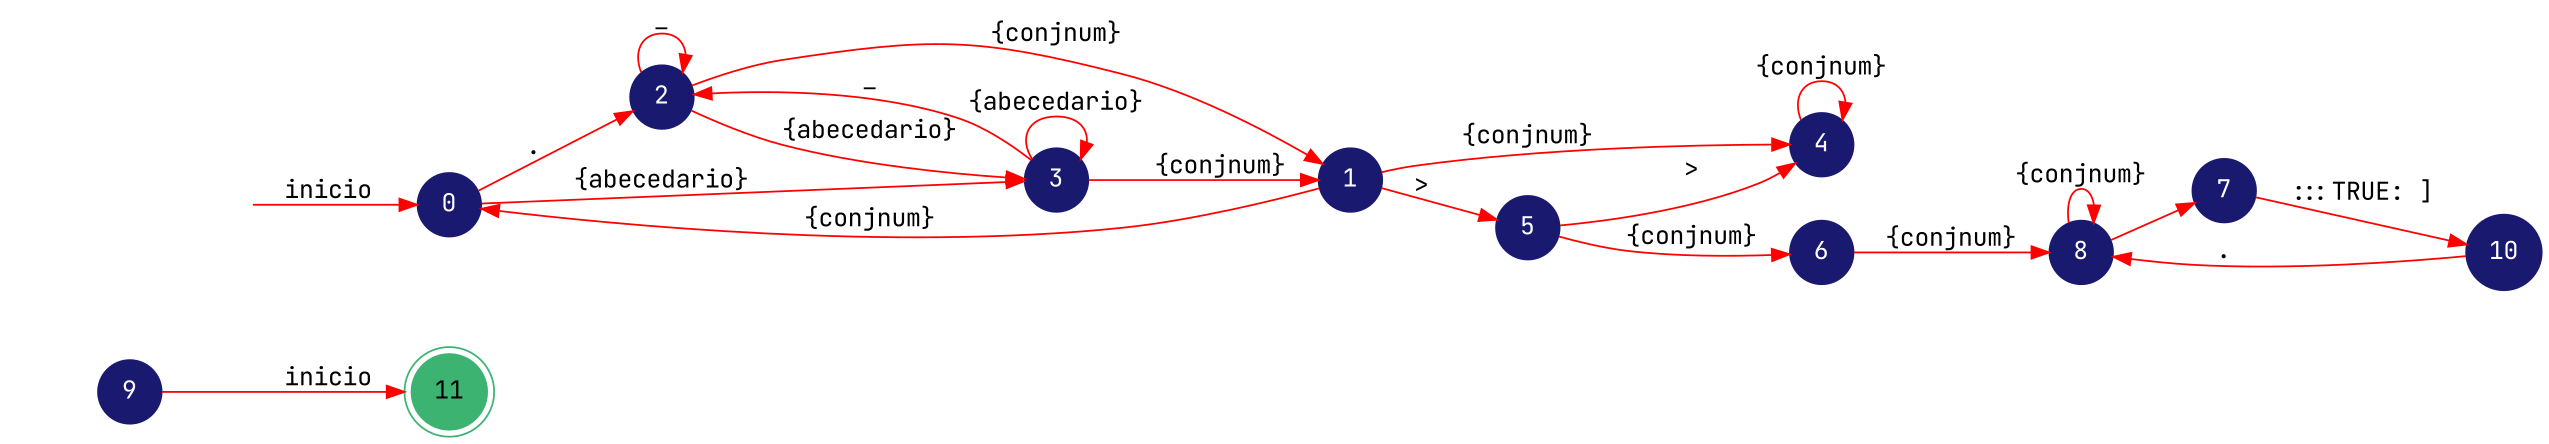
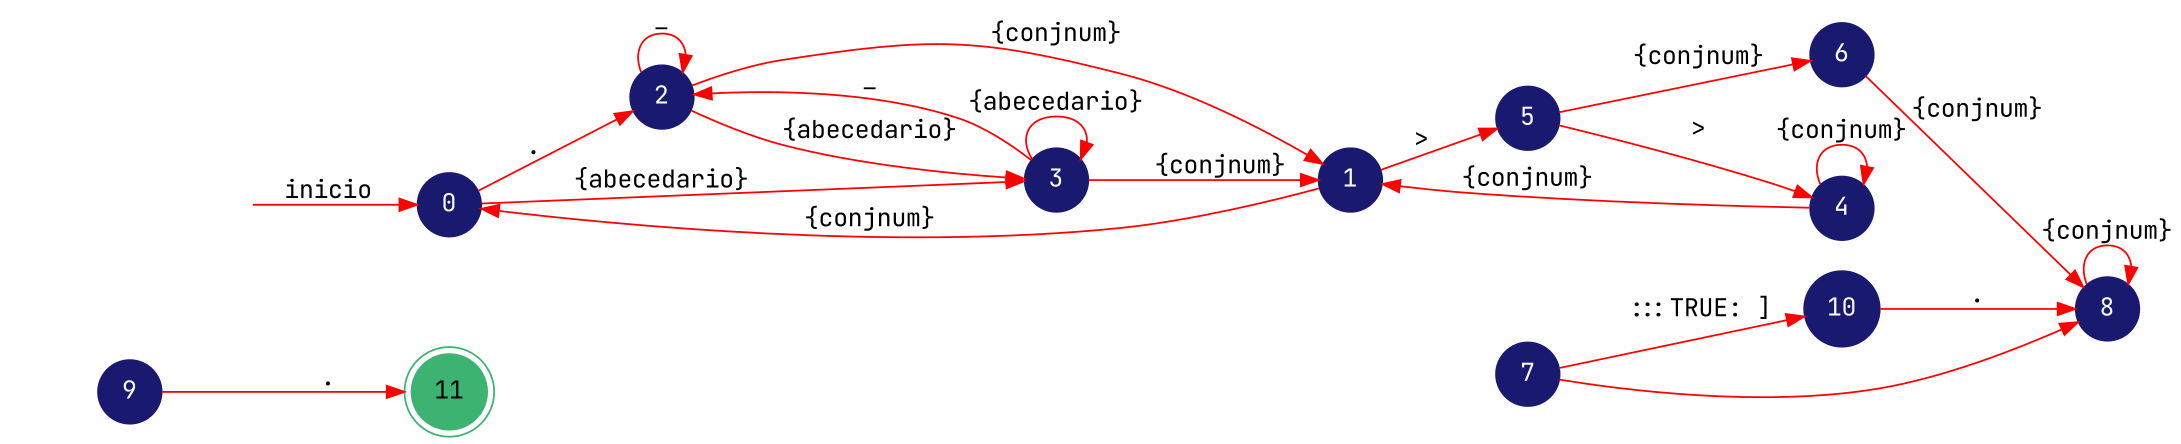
edge "1" -> "4": reversed
edge "8" -> "7": reversed
edge "9" -> "11": label "inicio" -> "."
